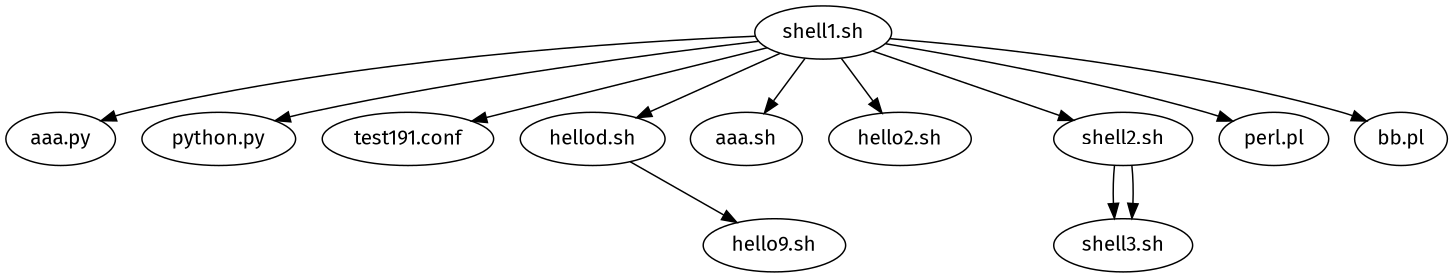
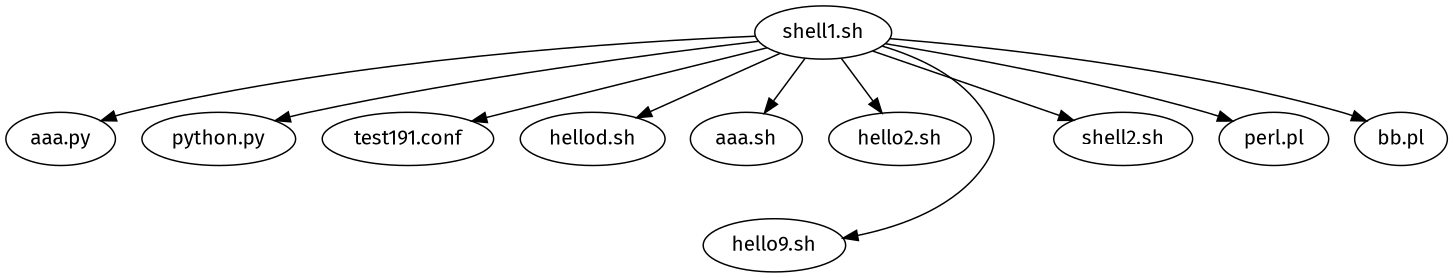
edge "hellod.sh" -> "hello9.sh": now "shell1.sh" -> "hello9.sh"
node "shell3.sh": removed
